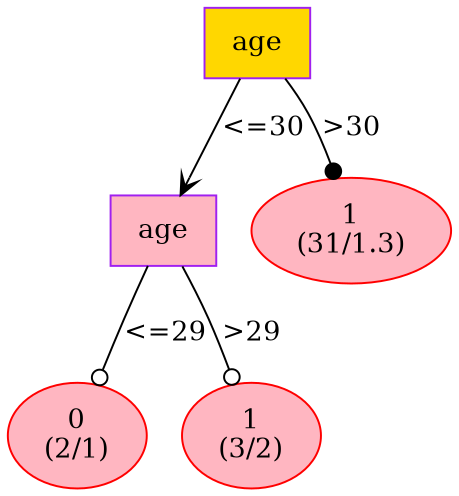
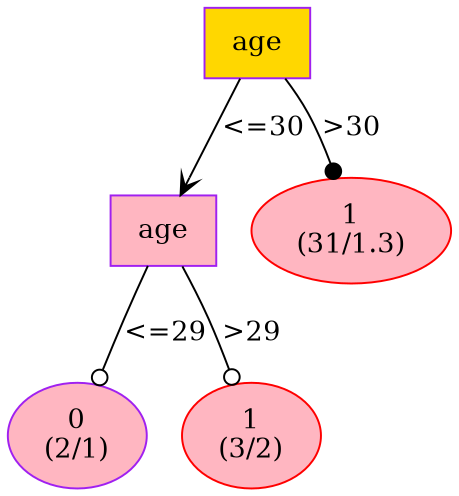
node "0 (2/1)": color red -> purple
